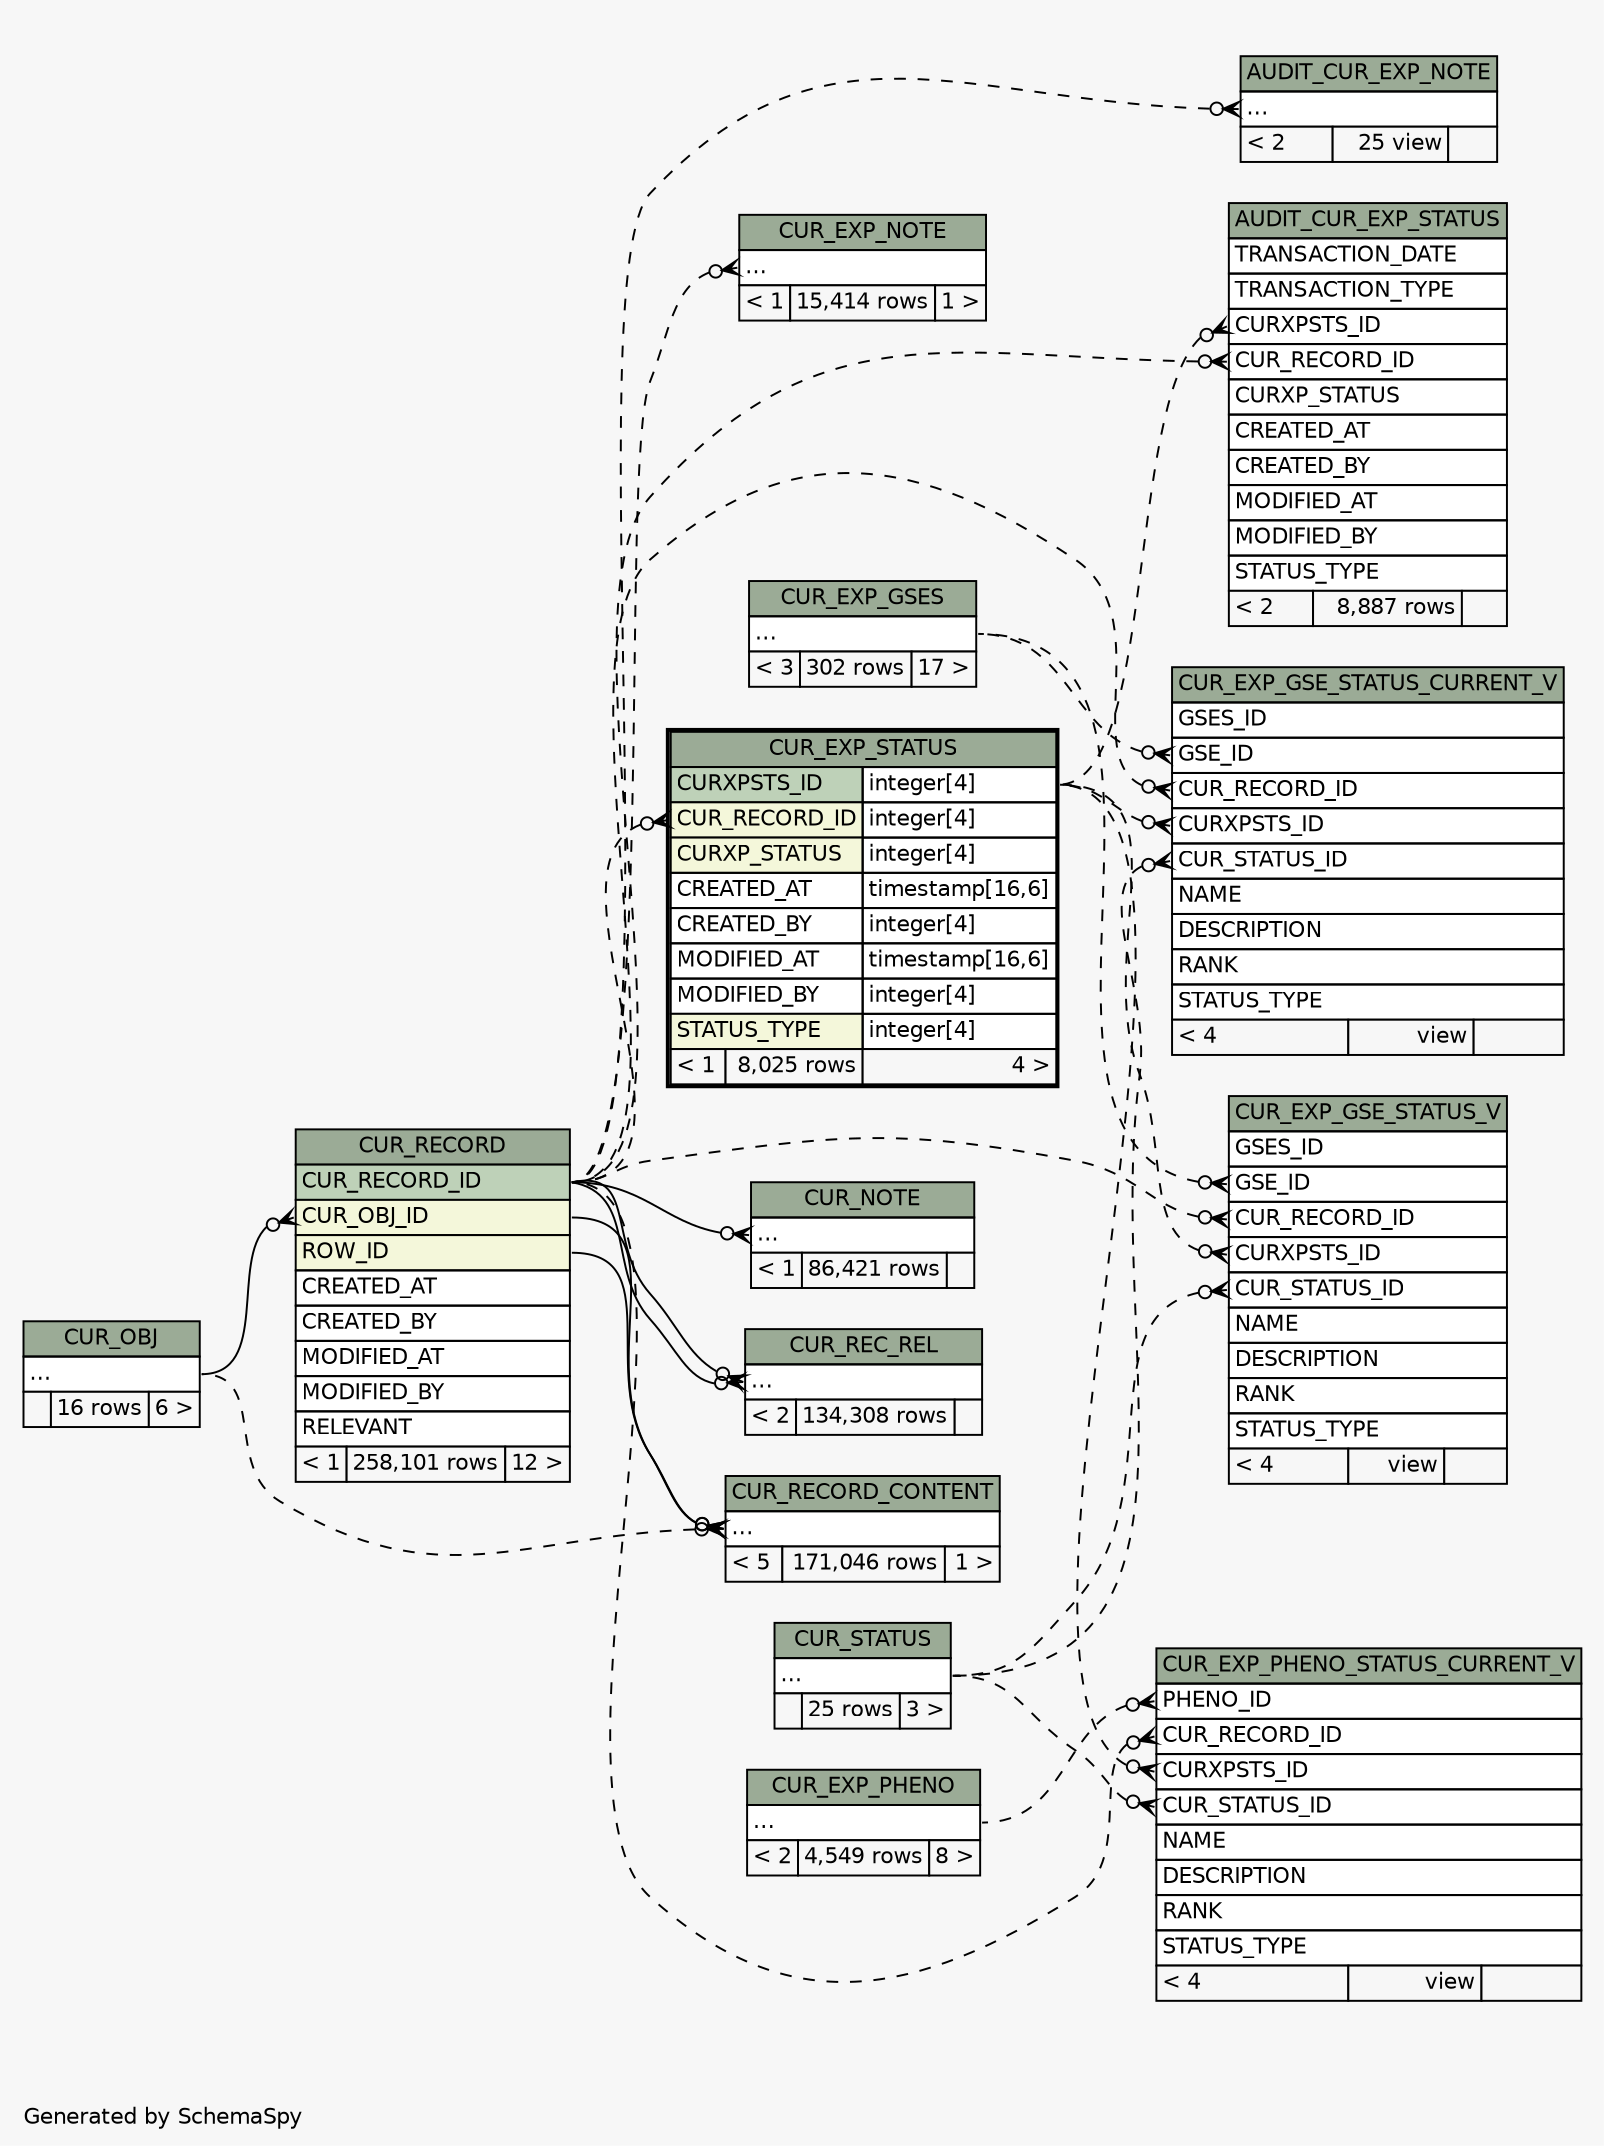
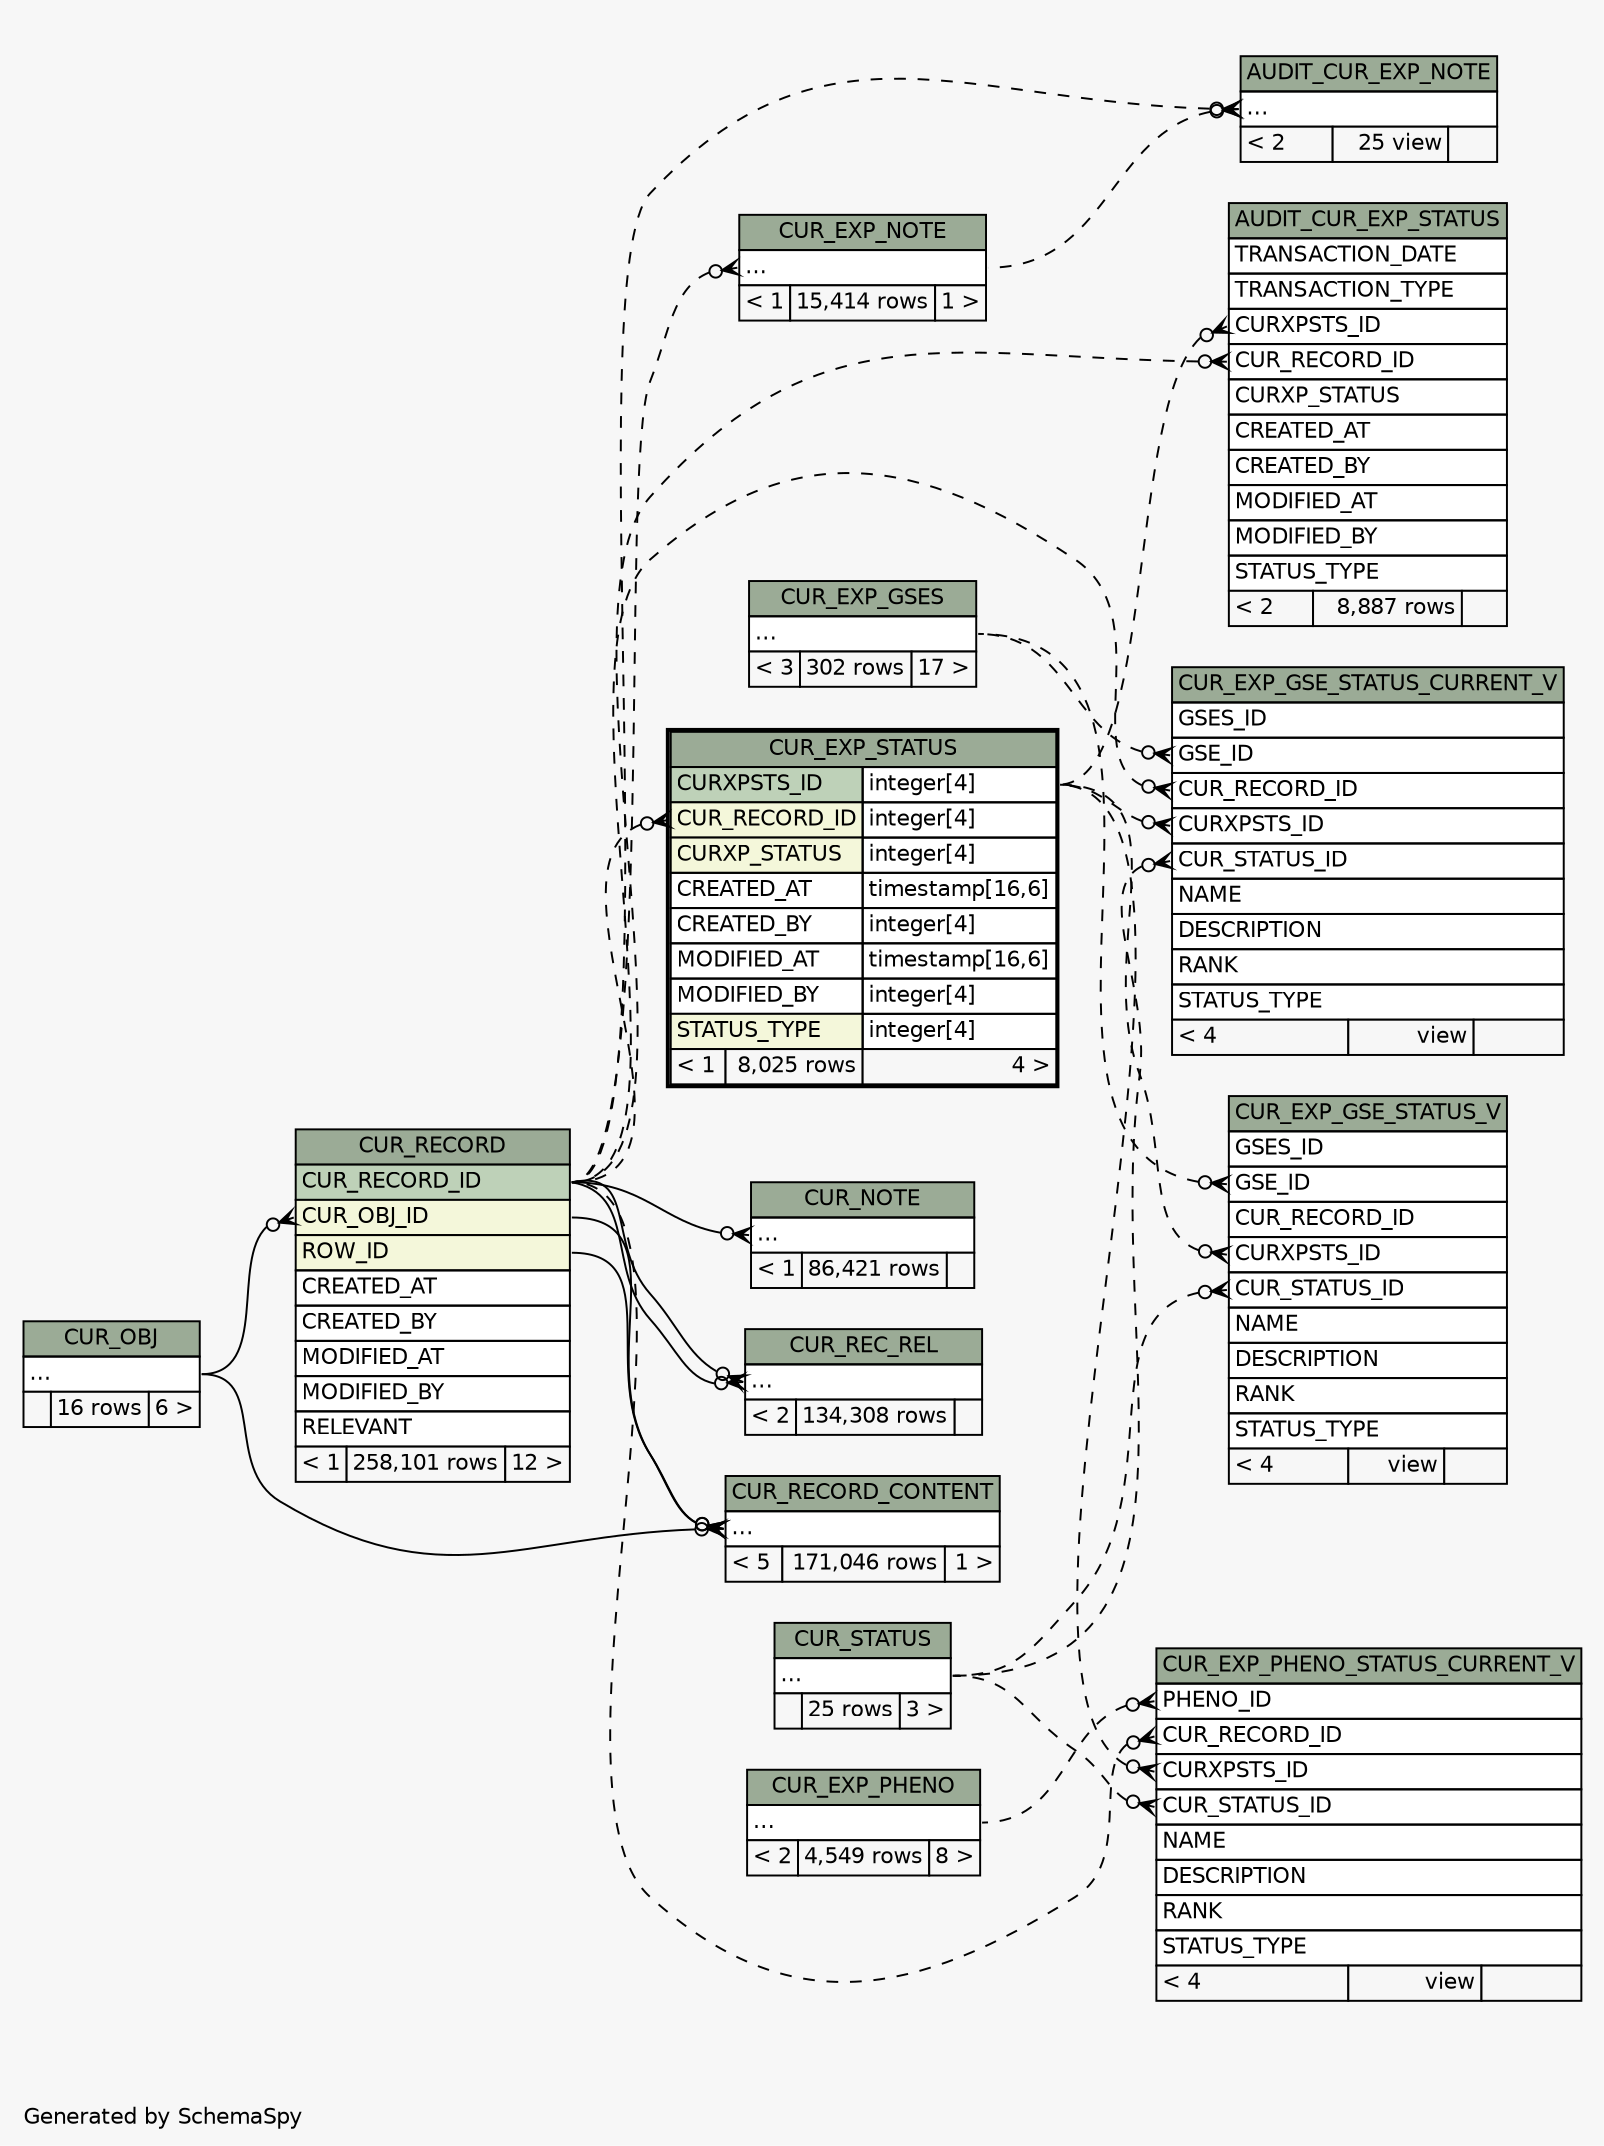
edge "CUR_EXP_NOTE" -> "AUDIT_CUR_EXP_NOTE": added
edge "CUR_RECORD" -> "CUR_EXP_GSE_STATUS_V": removed
edge "CUR_OBJ" -> "CUR_RECORD_CONTENT": style dashed -> solid
